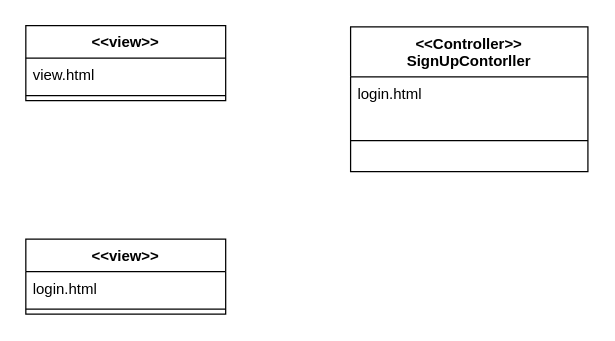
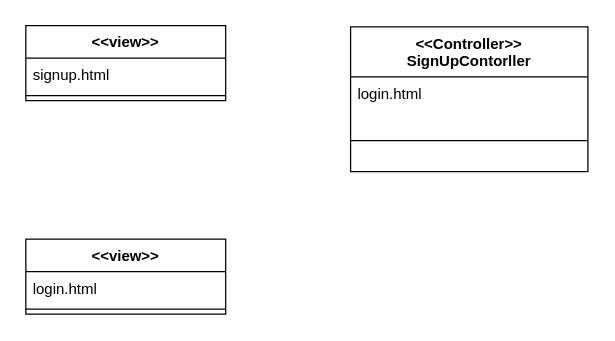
node "view.html": label "view.html" -> "signup.html"
